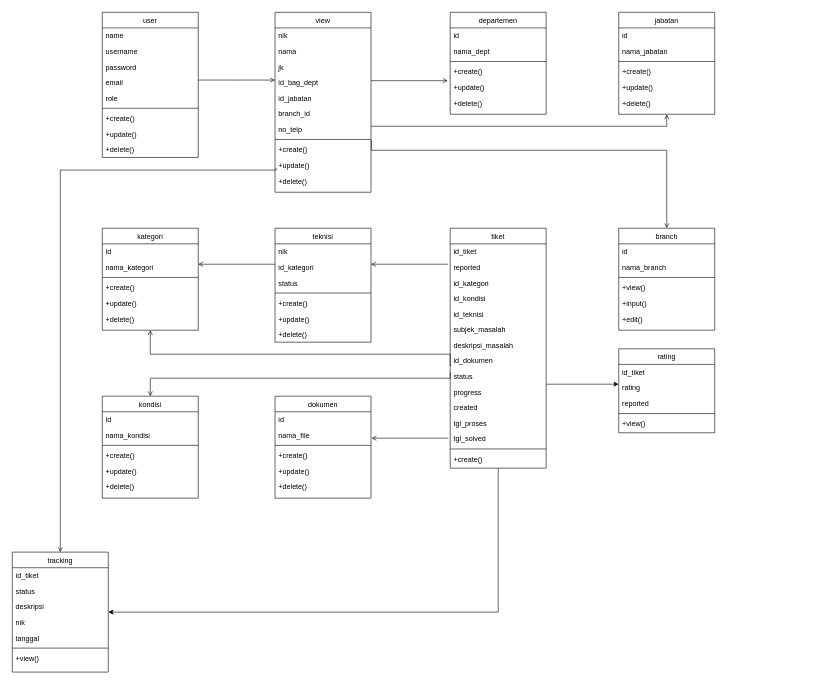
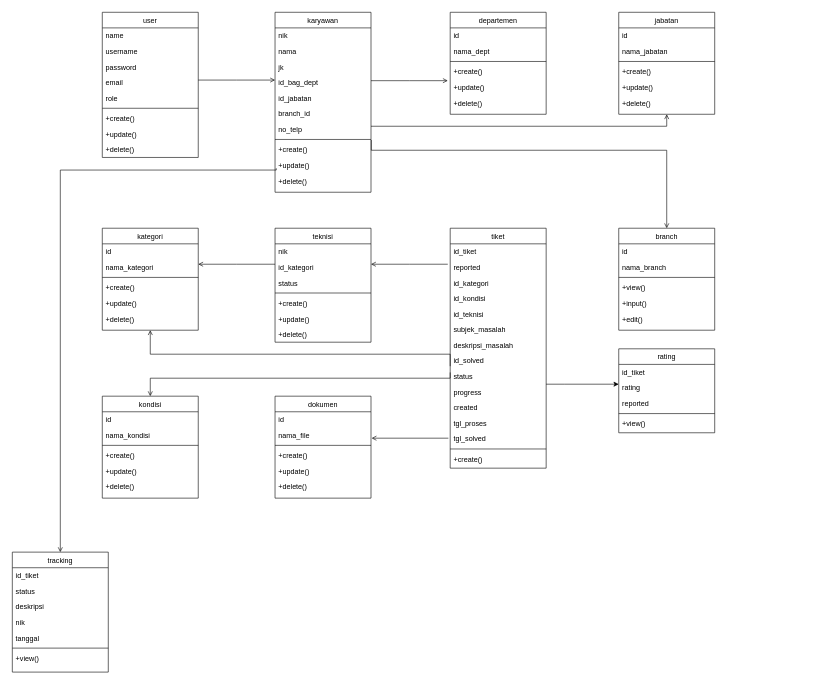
node "view": label "view" -> "karyawan"
node "id_dokumen": label "id_dokumen" -> "id_solved"
edge "tiket" -> "tracking": removed
